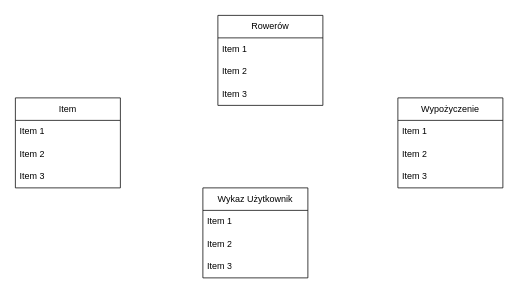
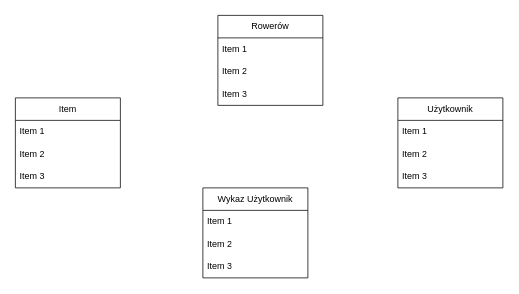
node "Wypożyczenie": label "Wypożyczenie" -> "Użytkownik"
